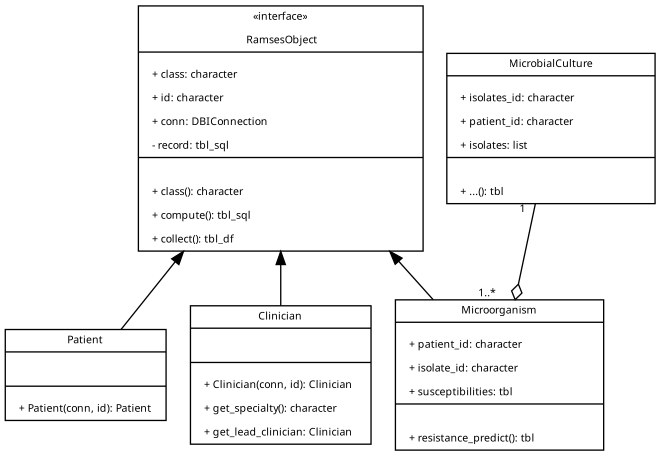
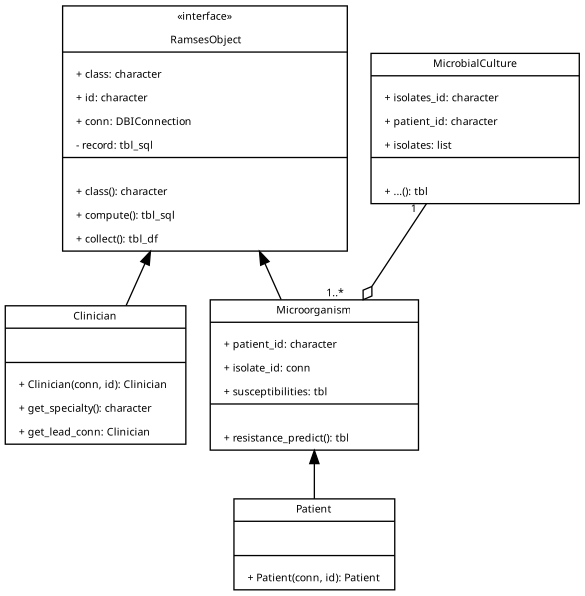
edge "Patient" -> "RamsesObject": now "Patient" -> "Microorganism"
node "Microorganism": text "+ isolate_id: character" -> "+ isolate_id: conn"
node "Clinician": text "+ get_lead_clinician: Clinician" -> "+ get_lead_conn: Clinician"
